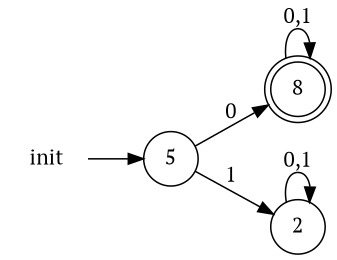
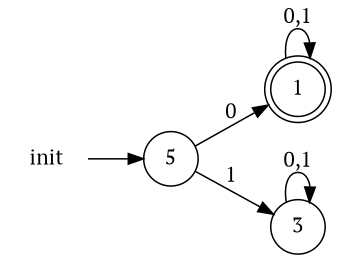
node "8": label "8" -> "1"
node "2": label "2" -> "3"
